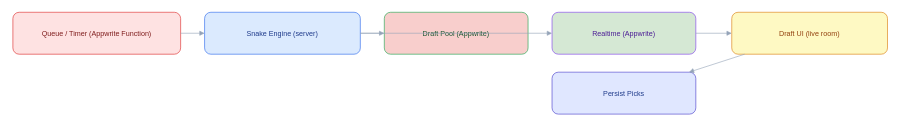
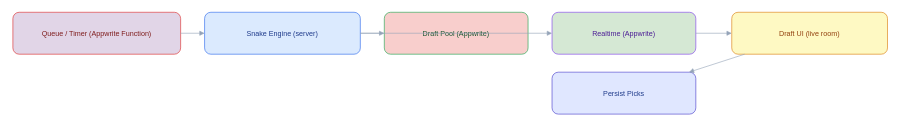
node "Queue / Timer (Appwrite Function)": fillcolor #fee2e2 -> #e1d5e7
